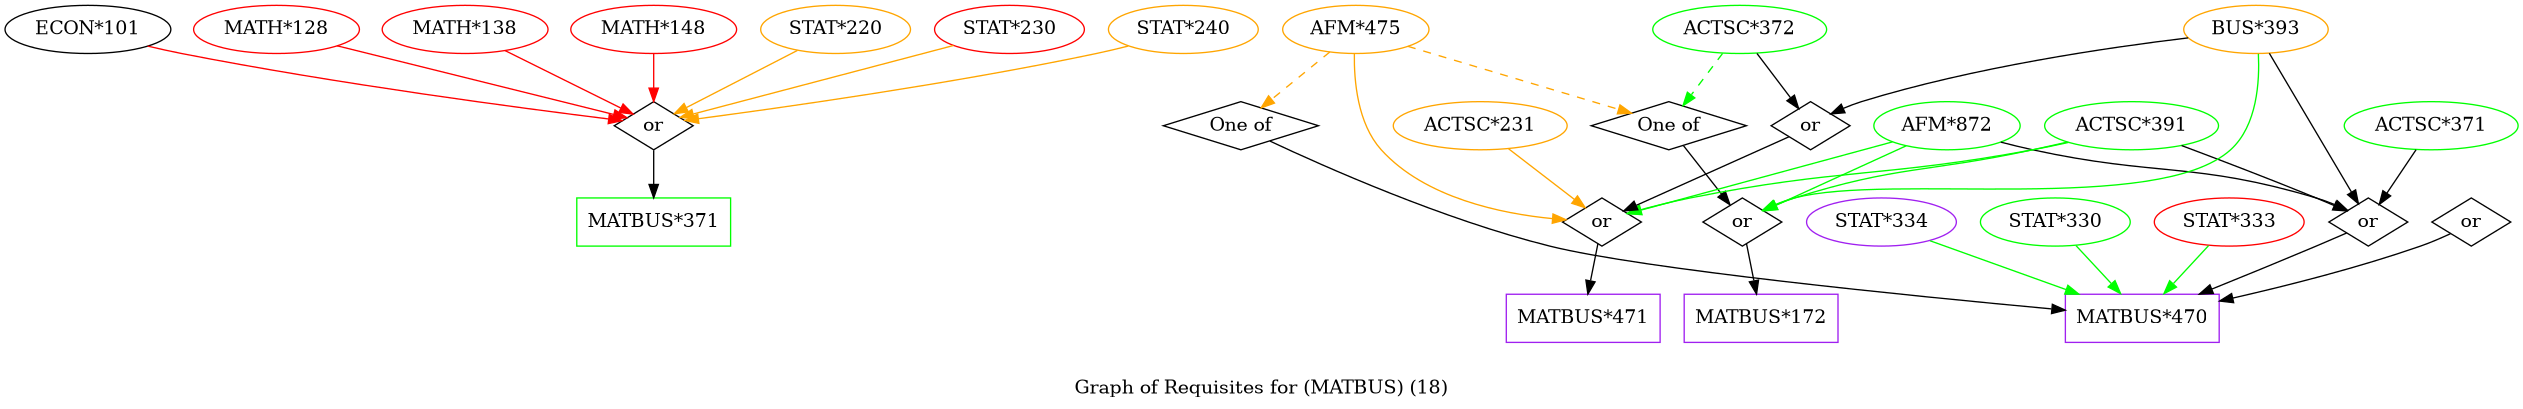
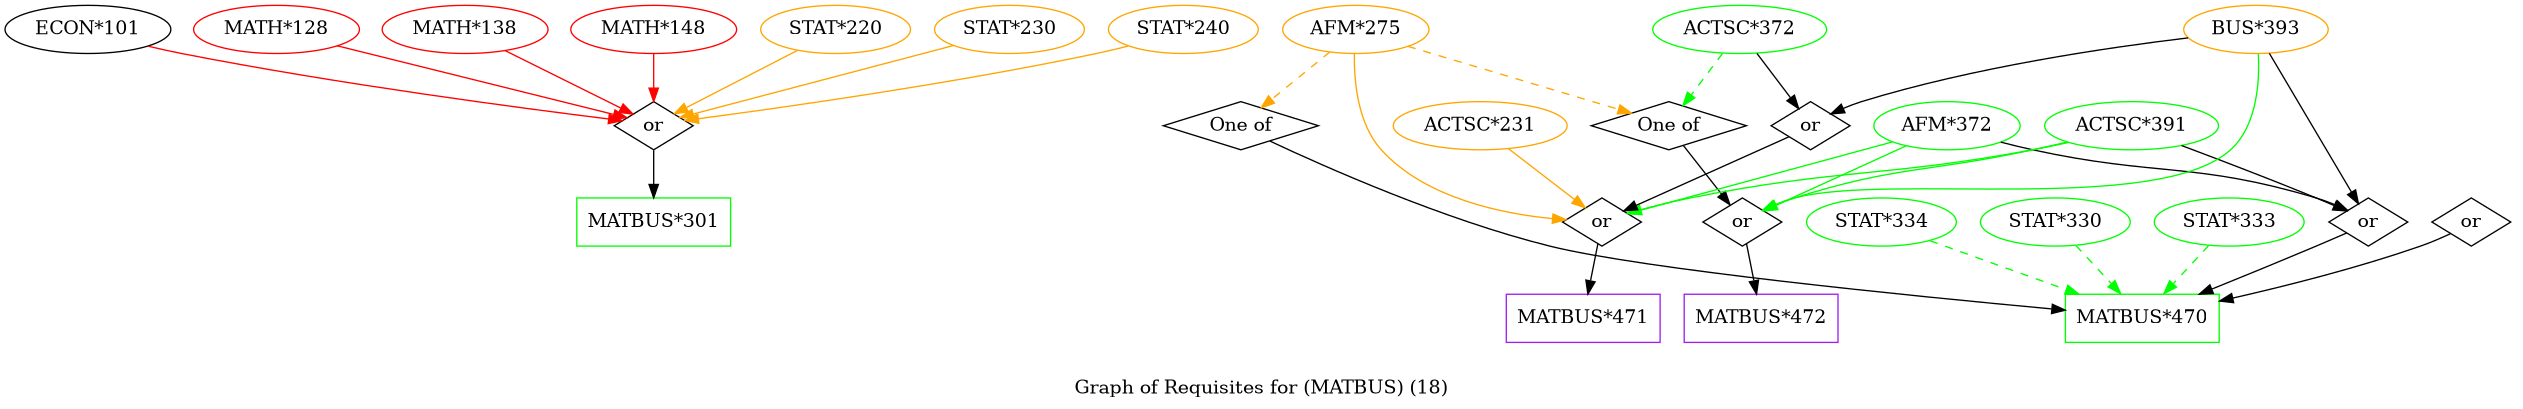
node "STAT*230": color red -> orange
node "AFM*475": label "AFM*475" -> "AFM*275"
node "AFM*872": label "AFM*872" -> "AFM*372"
node "ACTSC*371": removed
node "MATBUS*371": label "MATBUS*371" -> "MATBUS*301"
node "STAT*334": color purple -> green
node "STAT*333": color red -> green
edge "STAT*334" -> "MATBUS*470": style solid -> dashed
edge "STAT*330" -> "MATBUS*470": style solid -> dashed
edge "STAT*333" -> "MATBUS*470": style solid -> dashed
node "MATBUS*172": label "MATBUS*172" -> "MATBUS*472"
node "MATBUS*470": color purple -> green
